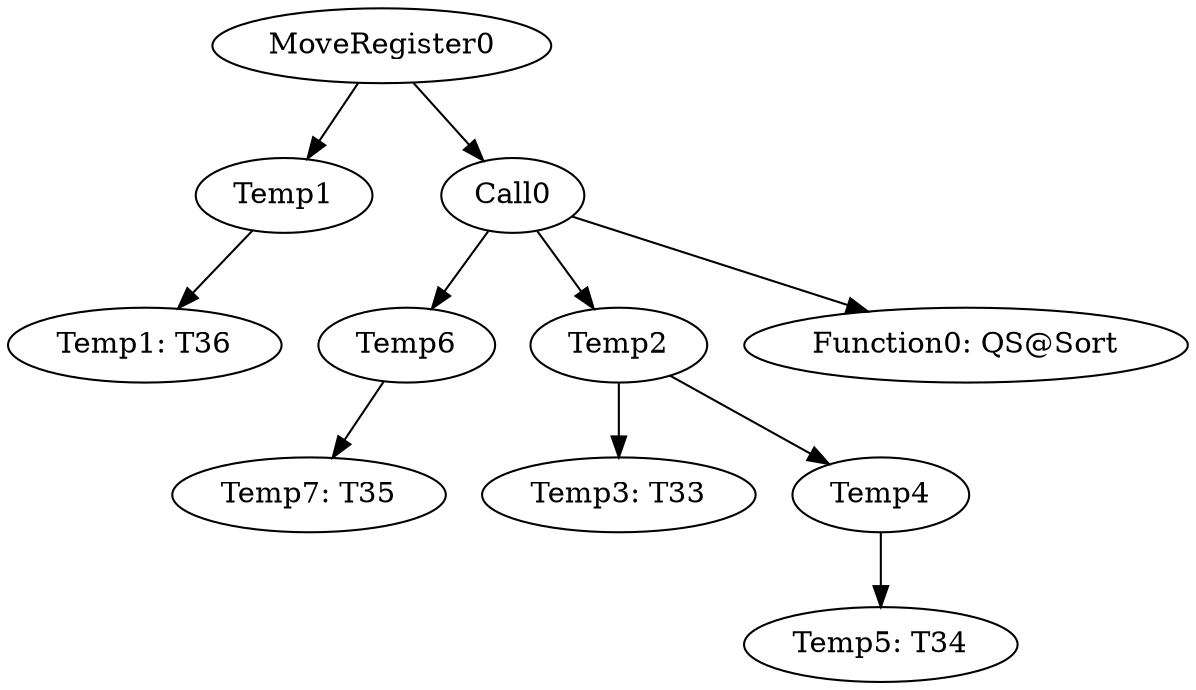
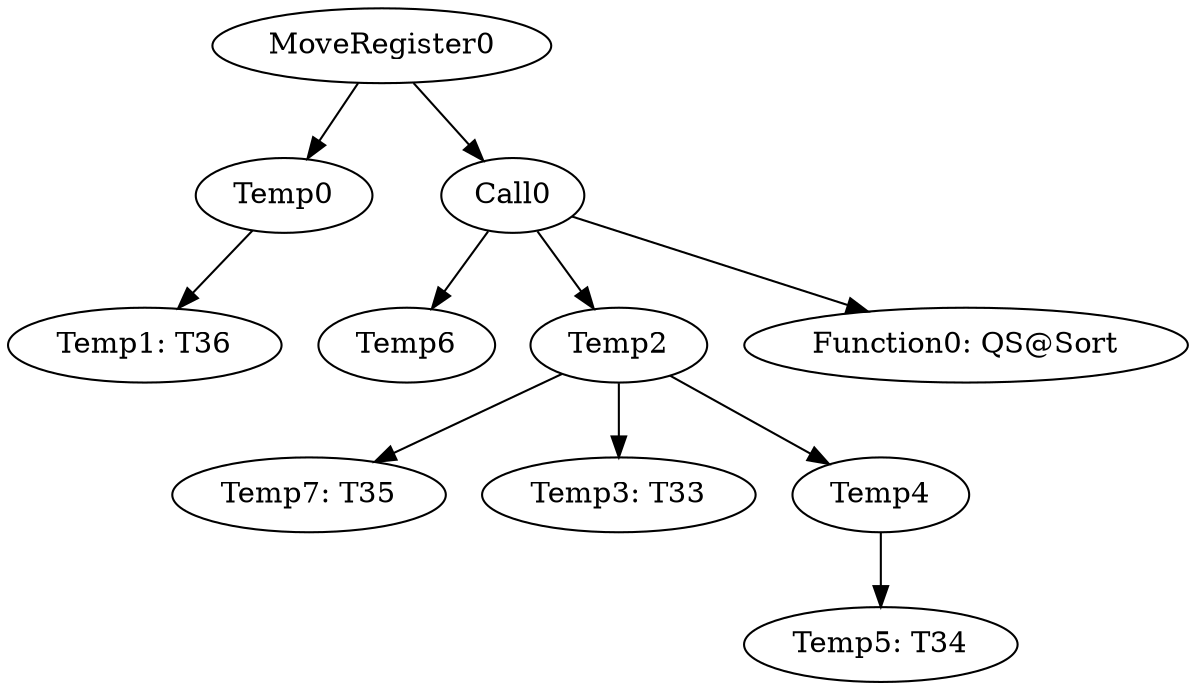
node "Temp1": label "Temp1" -> "Temp0"
edge "Temp6" -> "Temp7: T35": now "Temp2" -> "Temp7: T35"
